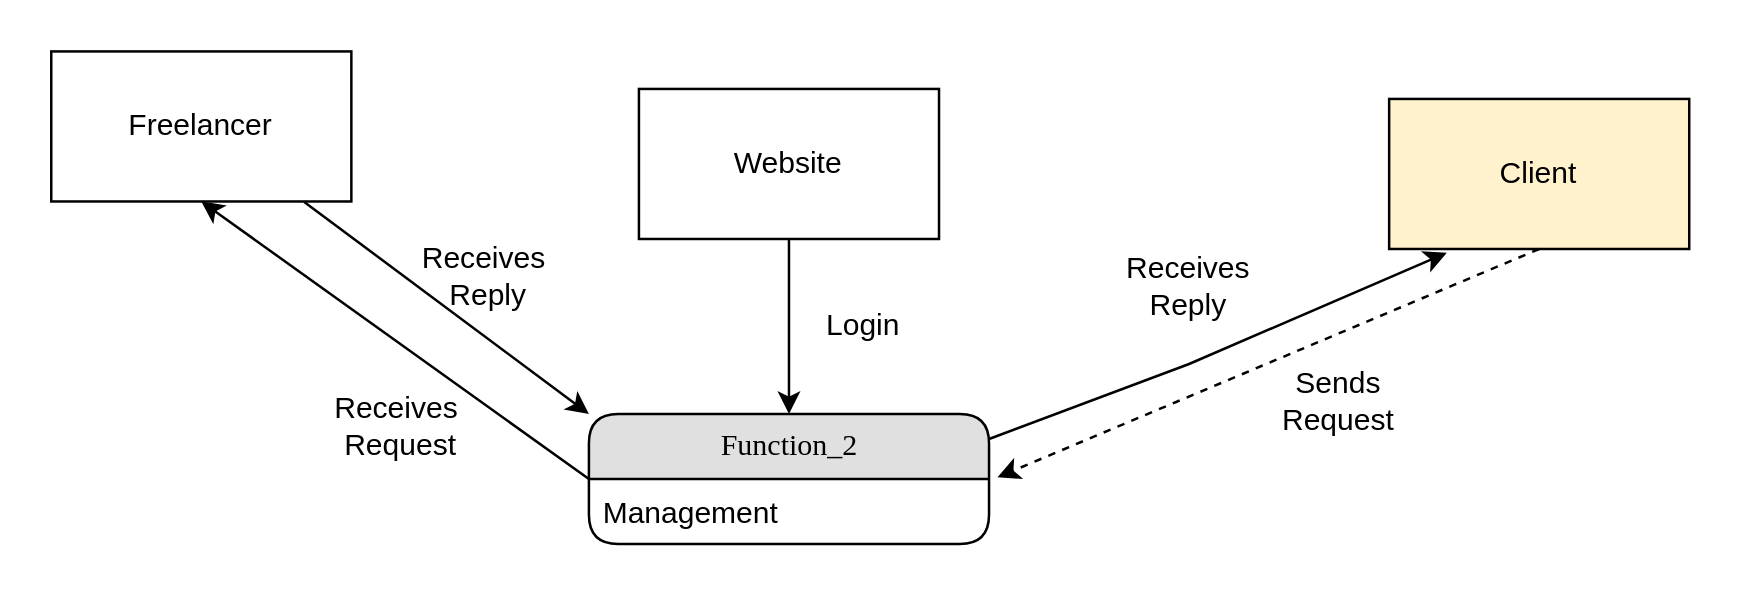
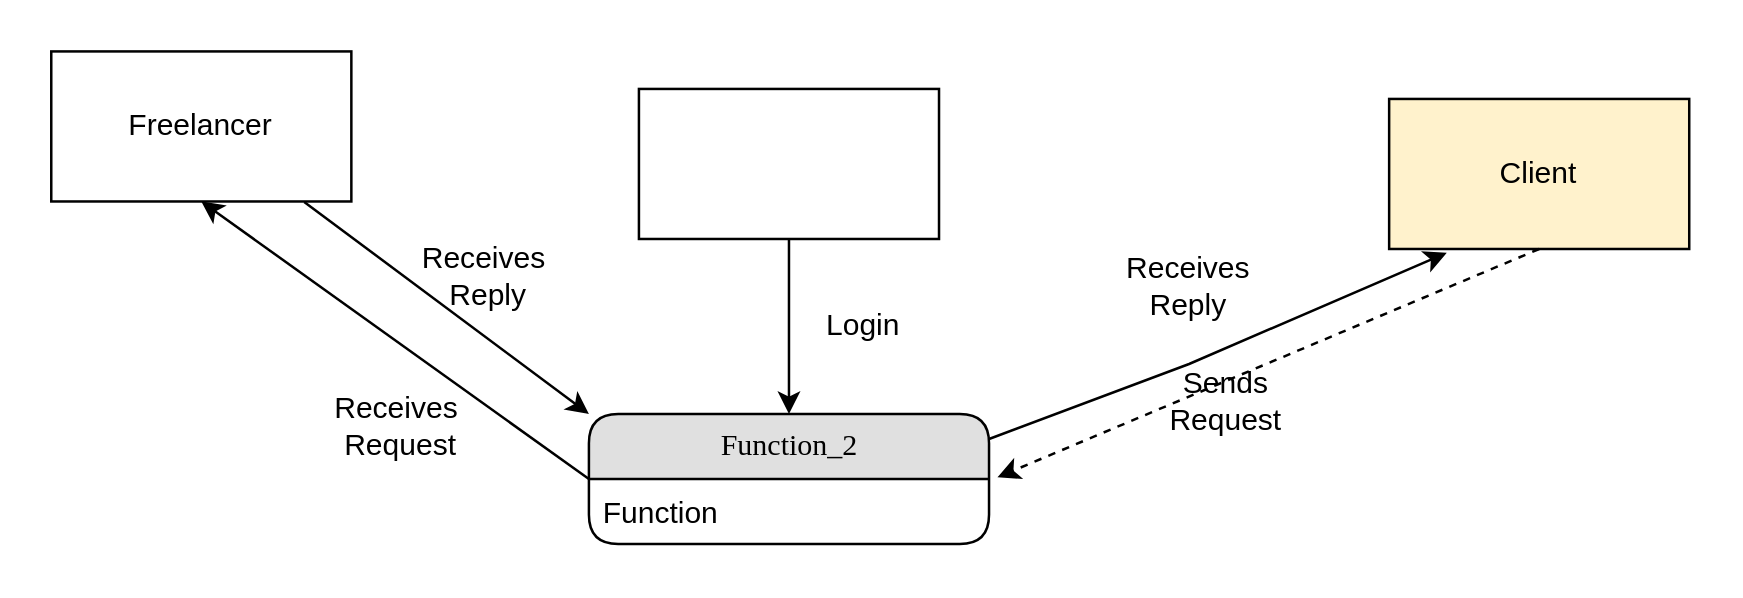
node "Website": removed
node "Sends Request": moved (1339, 401) -> (1226, 401)
node "Management": label "Management" -> "Function"
